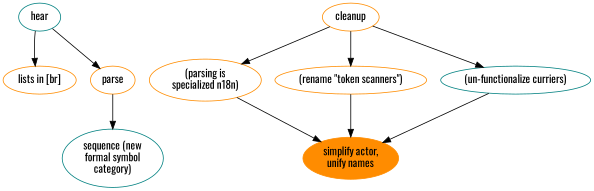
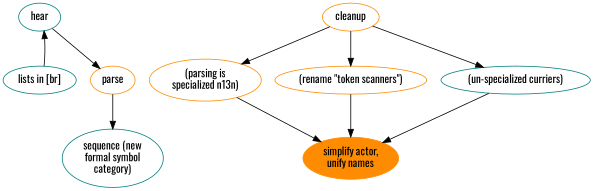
edge "hear" -> "lists in [br]": reversed
node "lists in [br]": color darkorange -> teal
node "(parsing is specialized n18n)": label "(parsing is specialized n18n)" -> "(parsing is specialized n13n)"
node "(un-functionalize curriers)": label "(un-functionalize curriers)" -> "(un-specialized curriers)"
